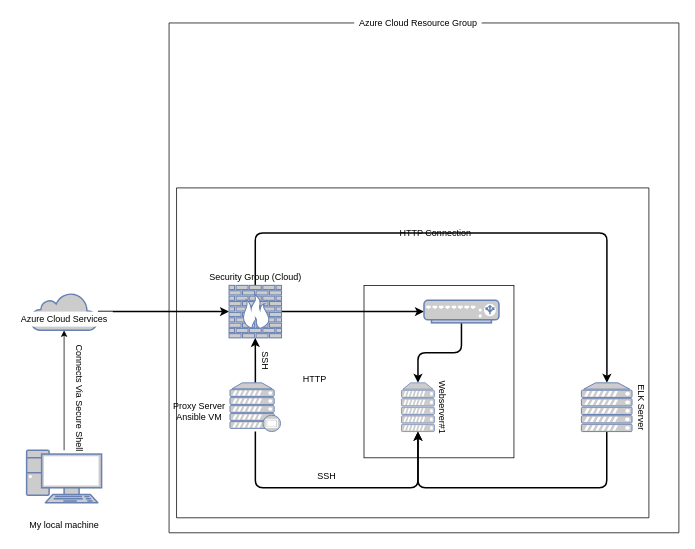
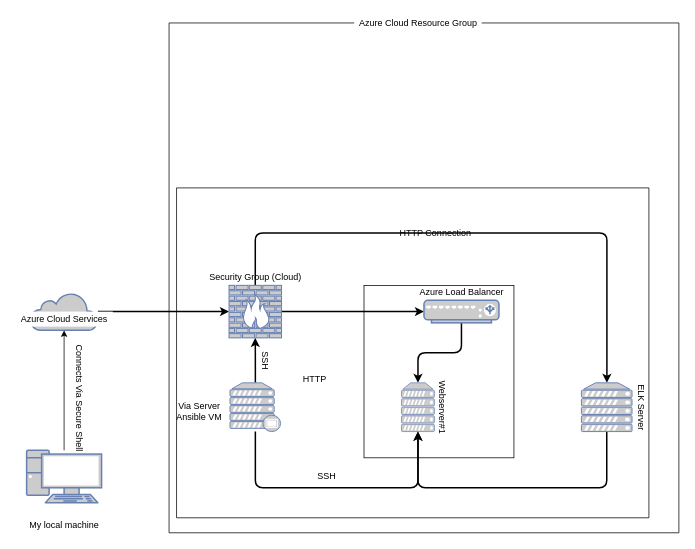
node "Azure Load Balancer": added
node "Proxy Server Ansible VM": label "Proxy Server Ansible VM" -> "Via Server Ansible VM"
